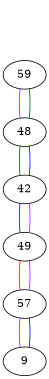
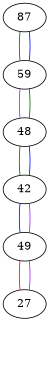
node "87": added
node "57": label "57" -> "27"
node "9": removed
